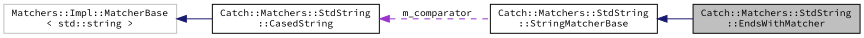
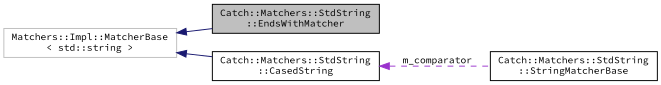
edge "Catch::Matchers::StdString ::EndsWithMatcher" -> "Catch::Matchers::StdString ::StringMatcherBase": now "Catch::Matchers::StdString ::EndsWithMatcher" -> "Matchers::Impl::MatcherBase < std::string >"
